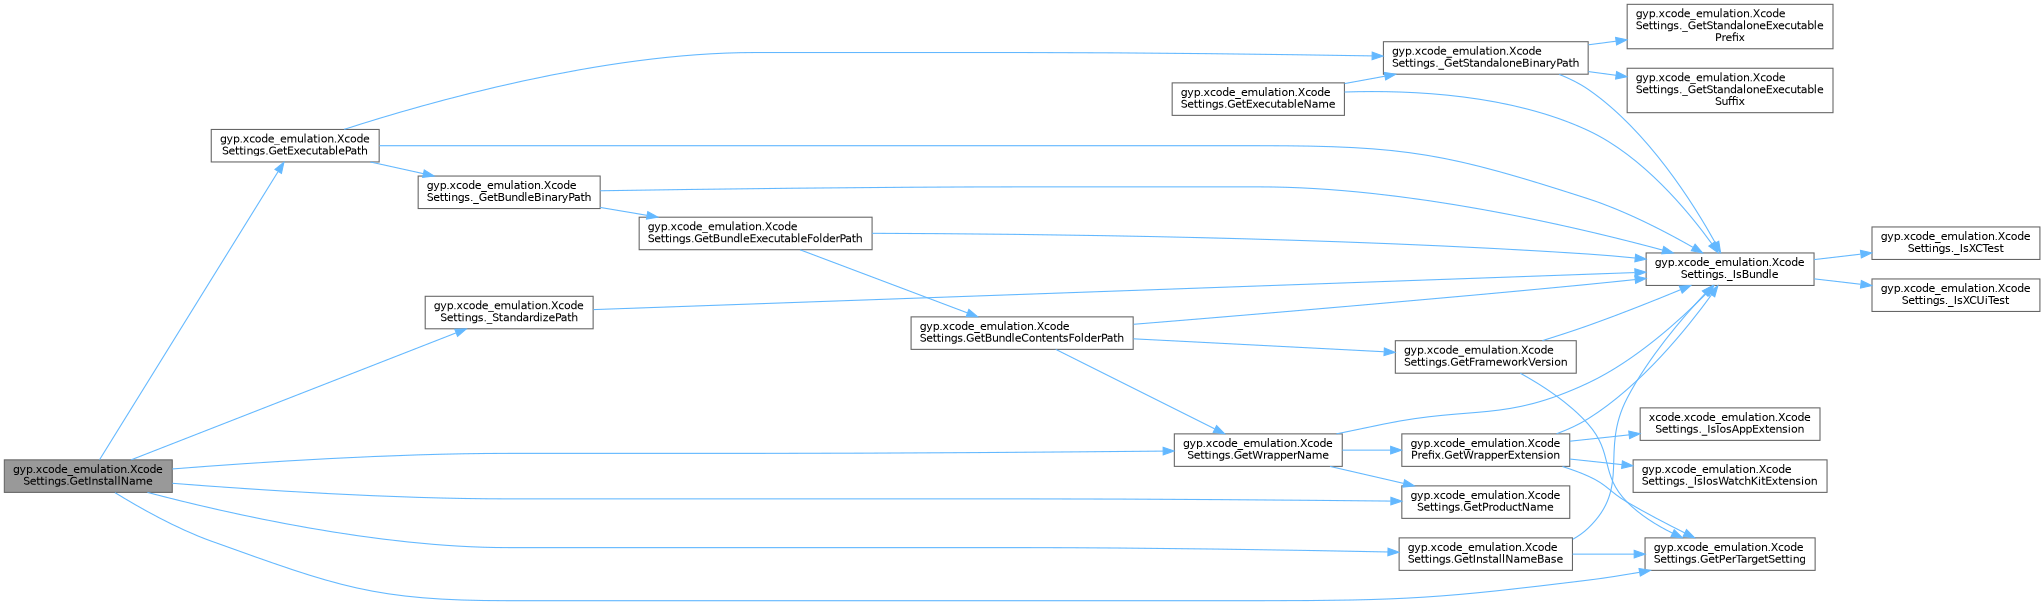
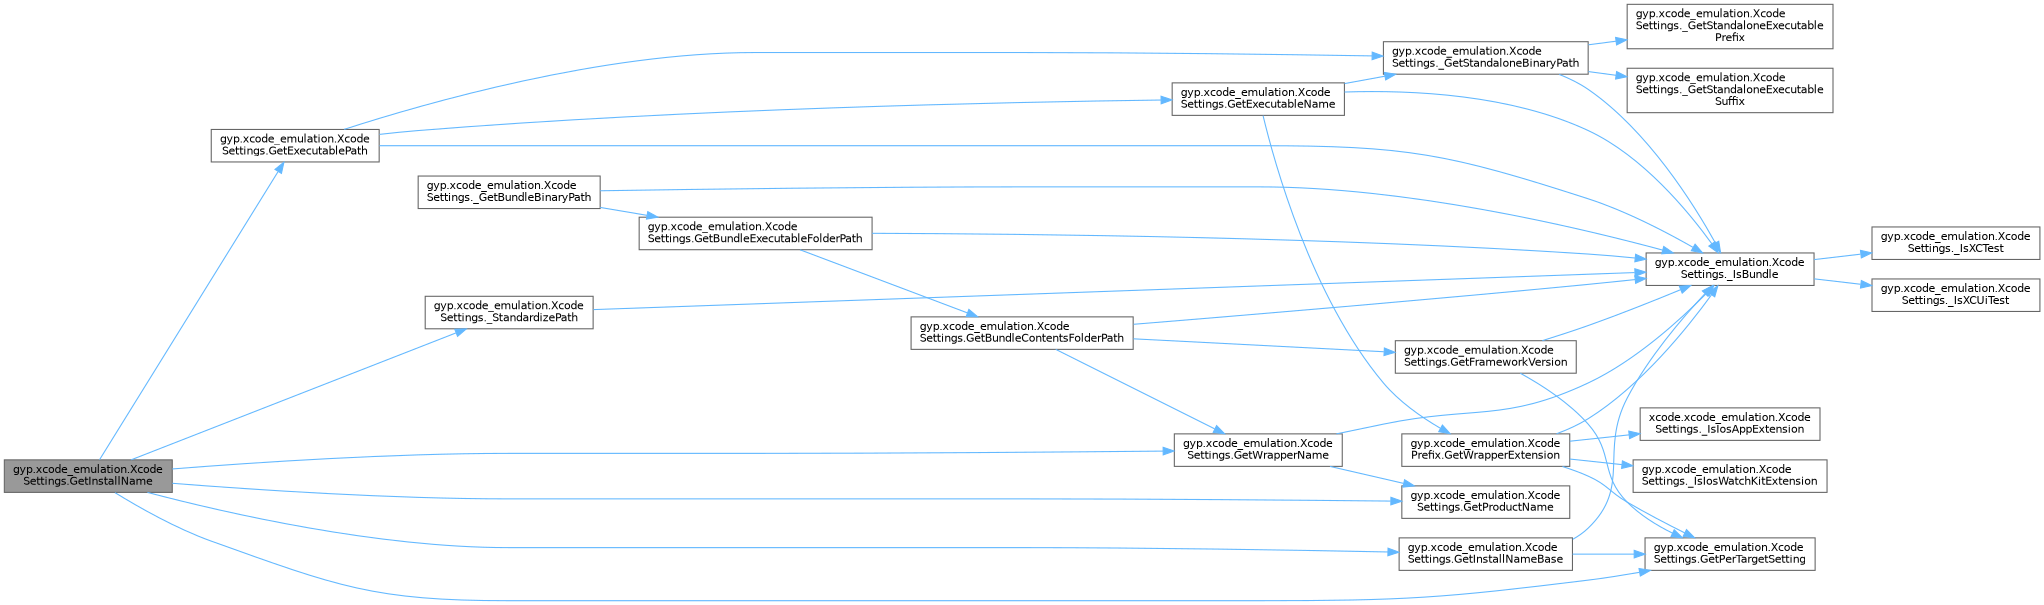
edge "gyp.xcode_emulation.Xcode Settings.GetExecutablePath" -> "gyp.xcode_emulation.Xcode Settings._GetBundleBinaryPath": now "gyp.xcode_emulation.Xcode Settings.GetExecutablePath" -> "gyp.xcode_emulation.Xcode Settings.GetExecutableName"
edge "gyp.xcode_emulation.Xcode Settings.GetWrapperName" -> "gyp.xcode_emulation.Xcode Prefix.GetWrapperExtension": now "gyp.xcode_emulation.Xcode Settings.GetExecutableName" -> "gyp.xcode_emulation.Xcode Prefix.GetWrapperExtension"
